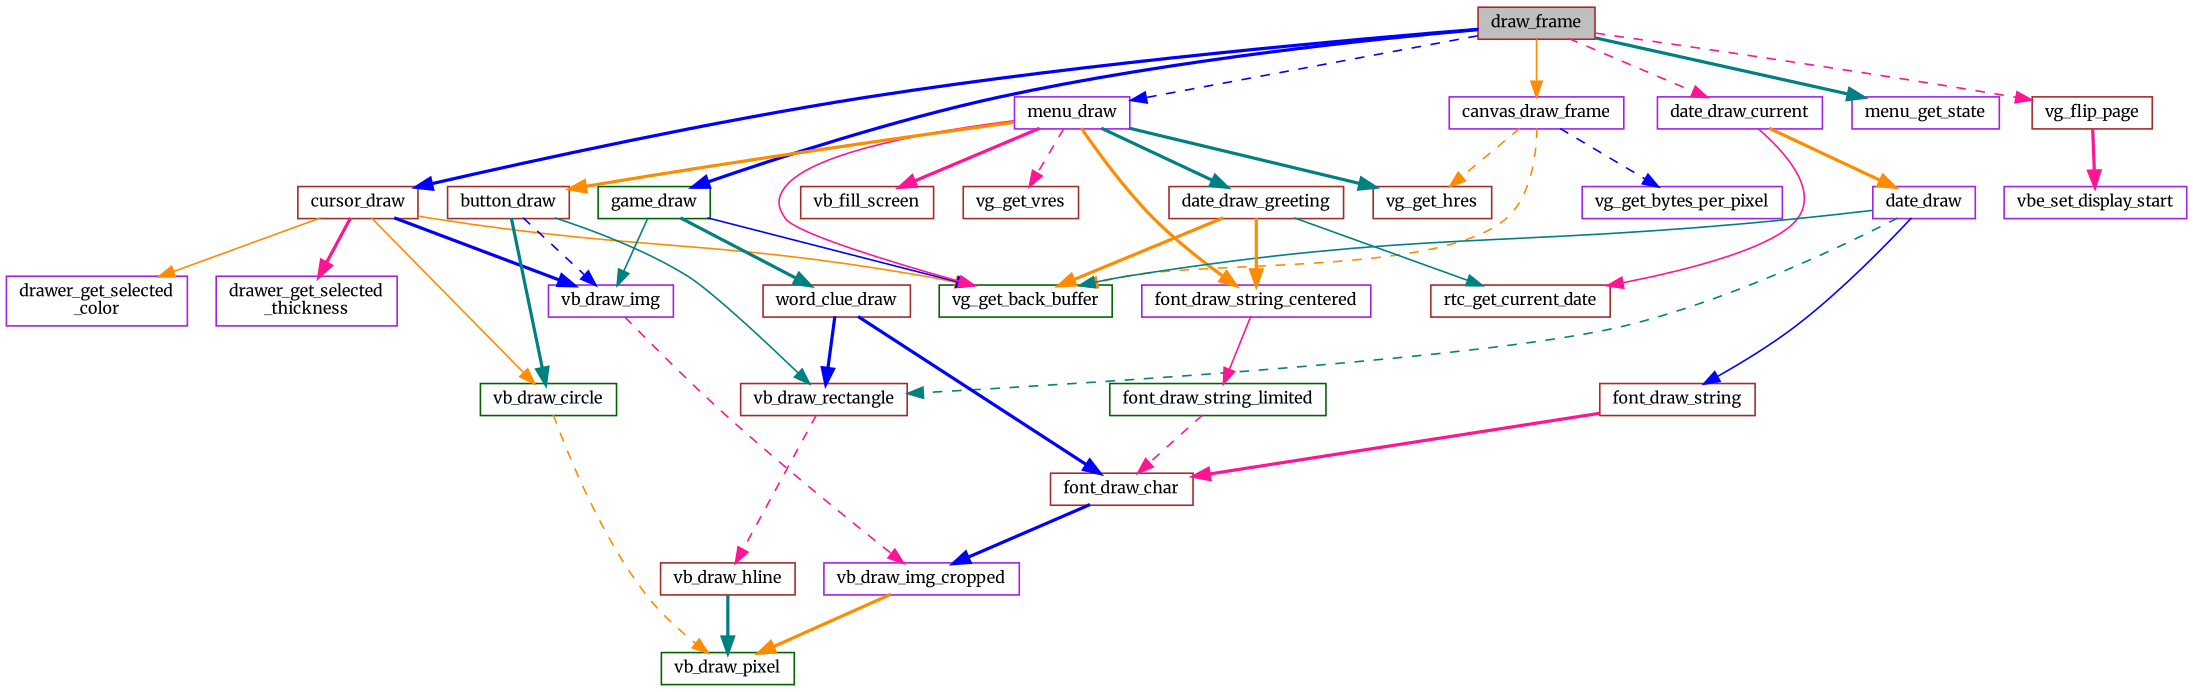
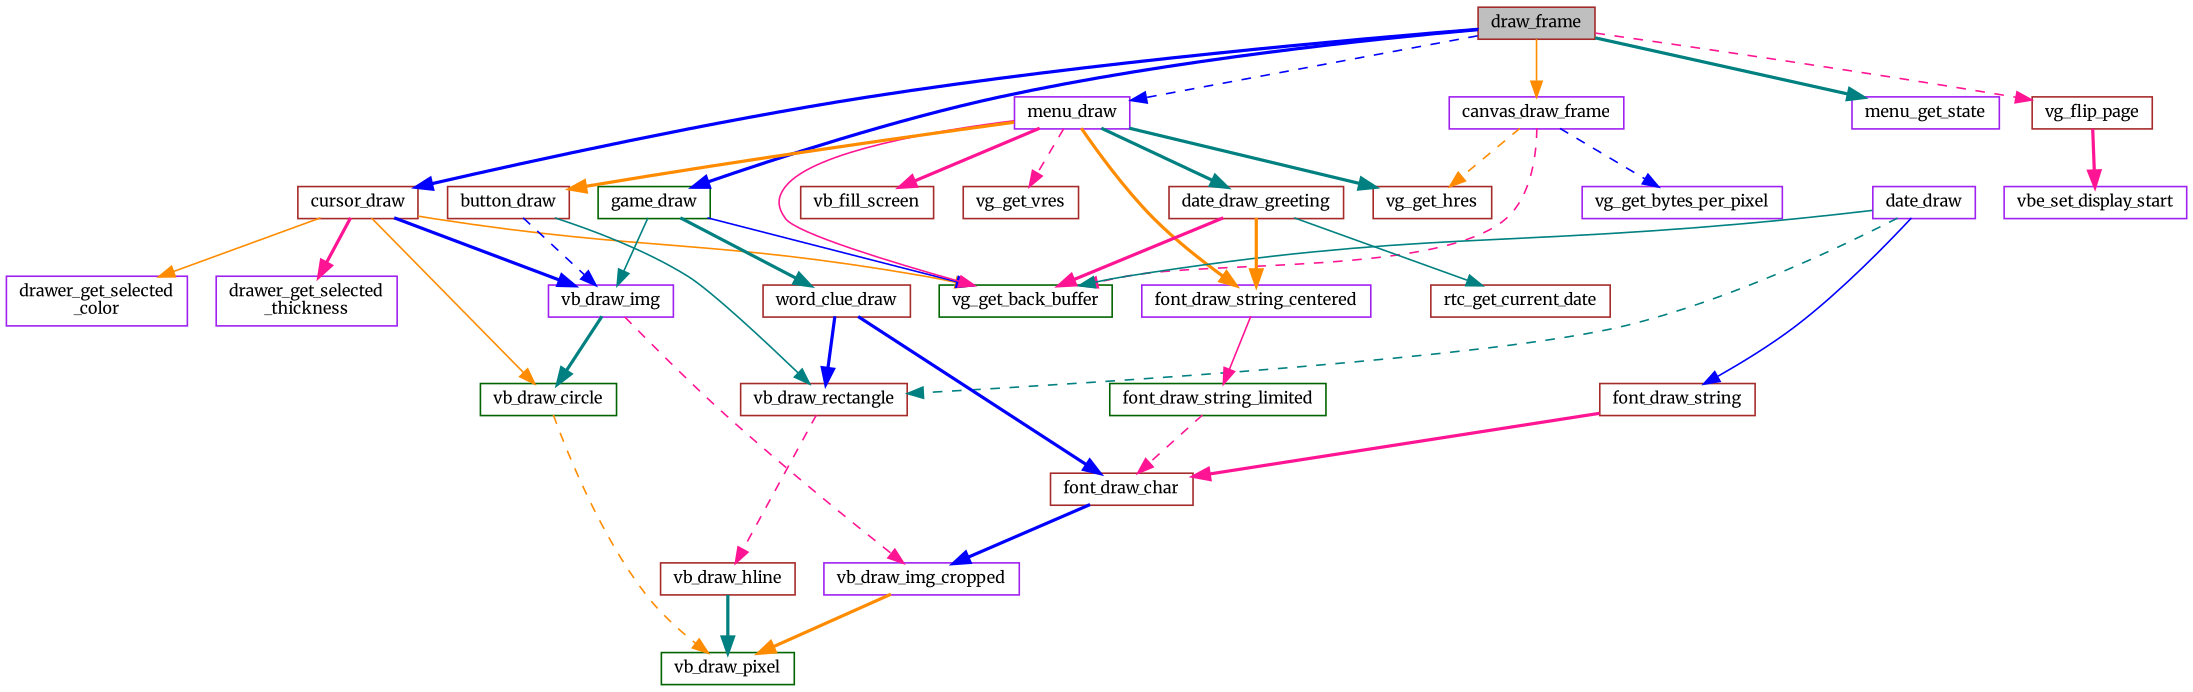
node "date_draw_current": removed
edge "date_draw_greeting" -> "vg_get_back_buffer": color darkorange -> deeppink
edge "canvas_draw_frame" -> "vg_get_back_buffer": color darkorange -> deeppink
edge "button_draw" -> "vb_draw_circle": now "vb_draw_img" -> "vb_draw_circle"
